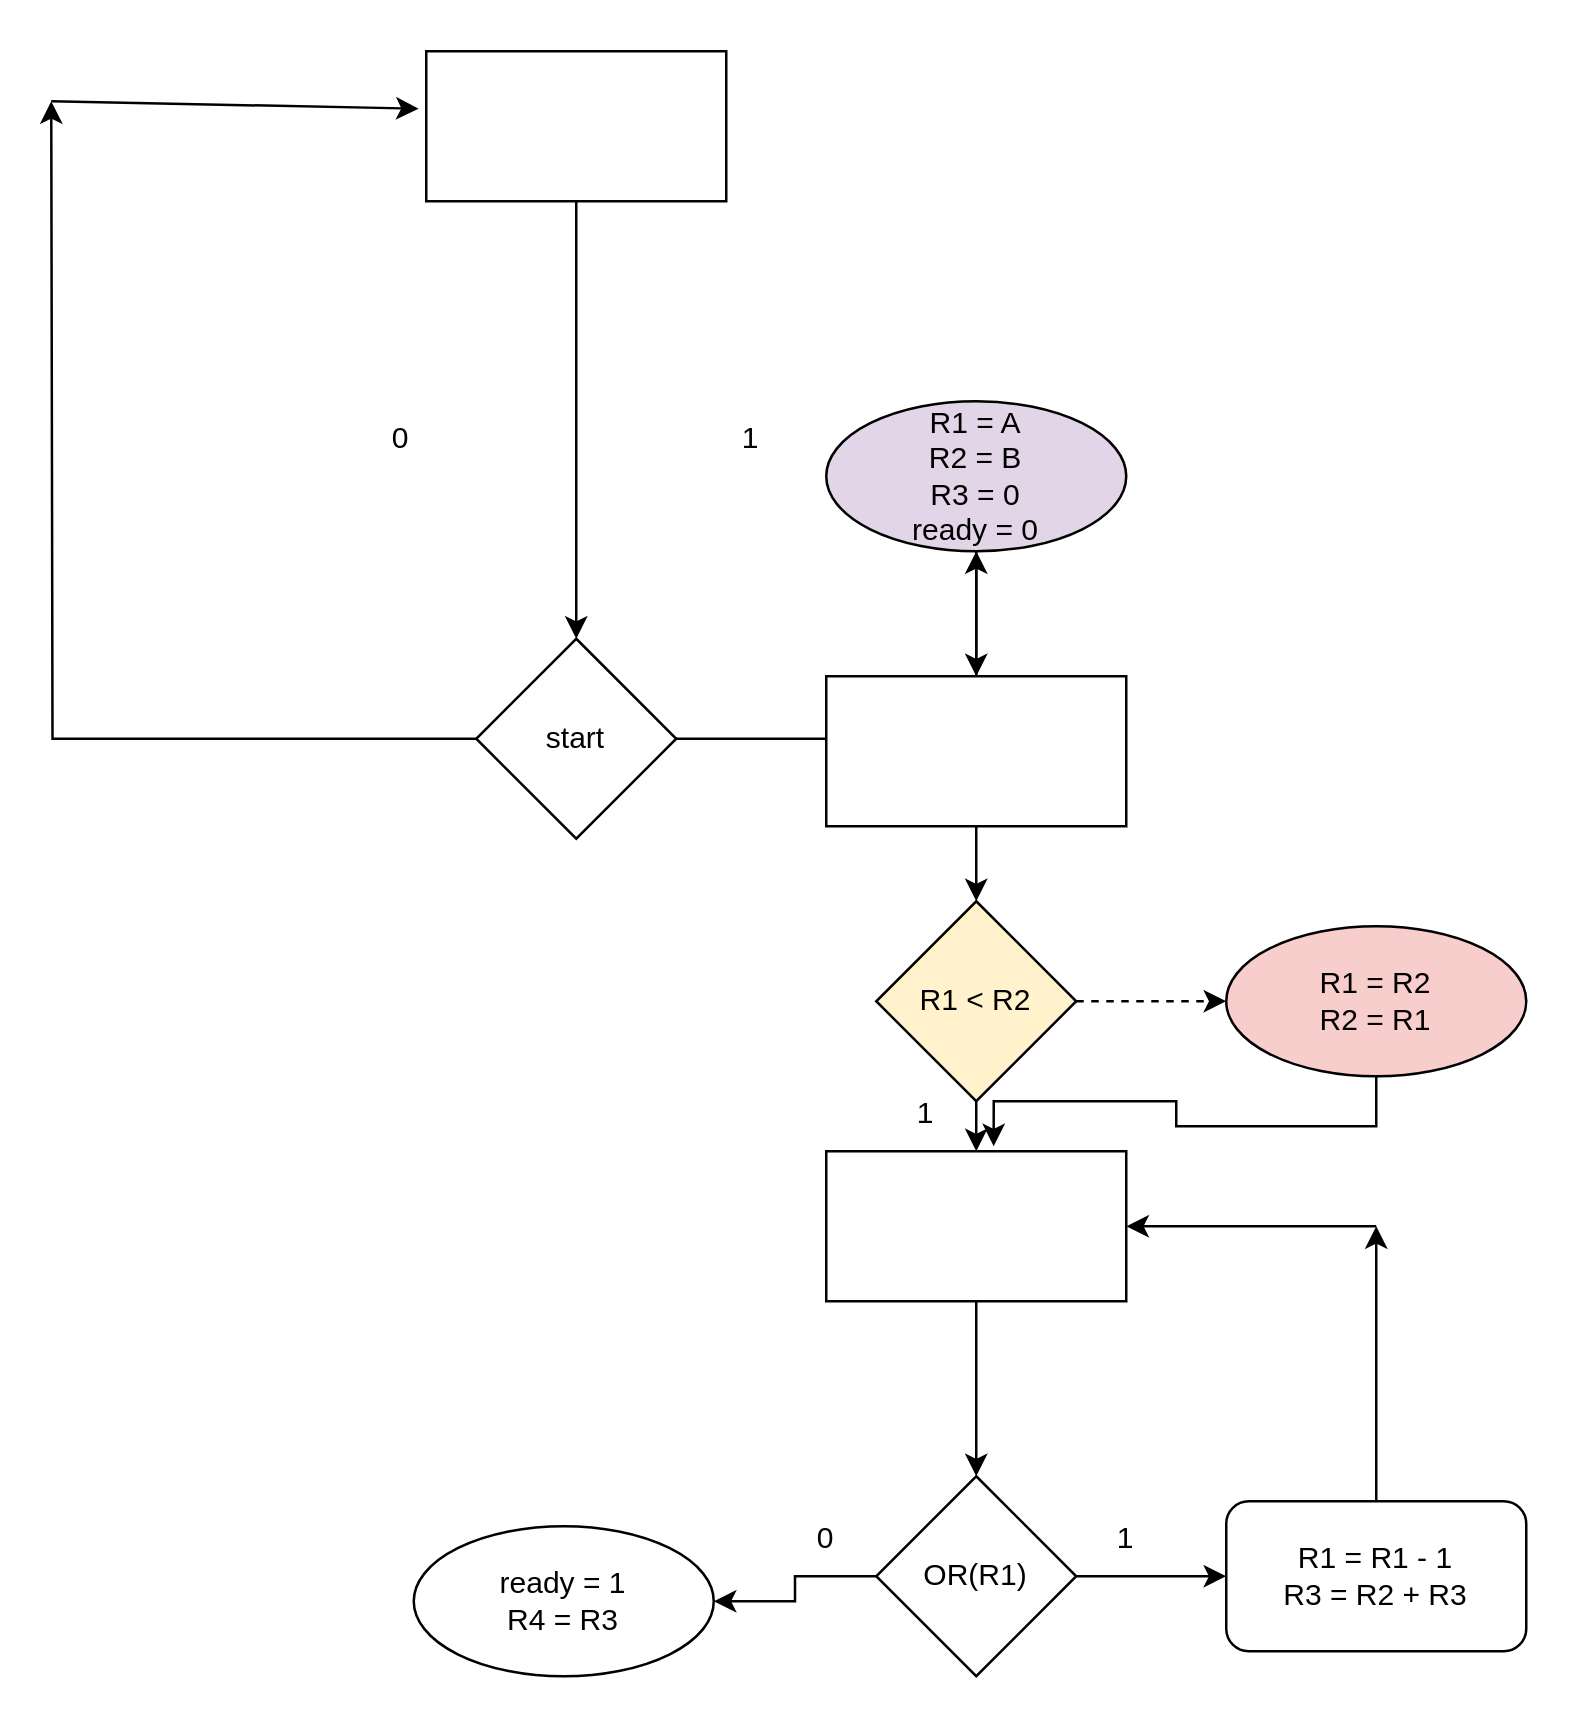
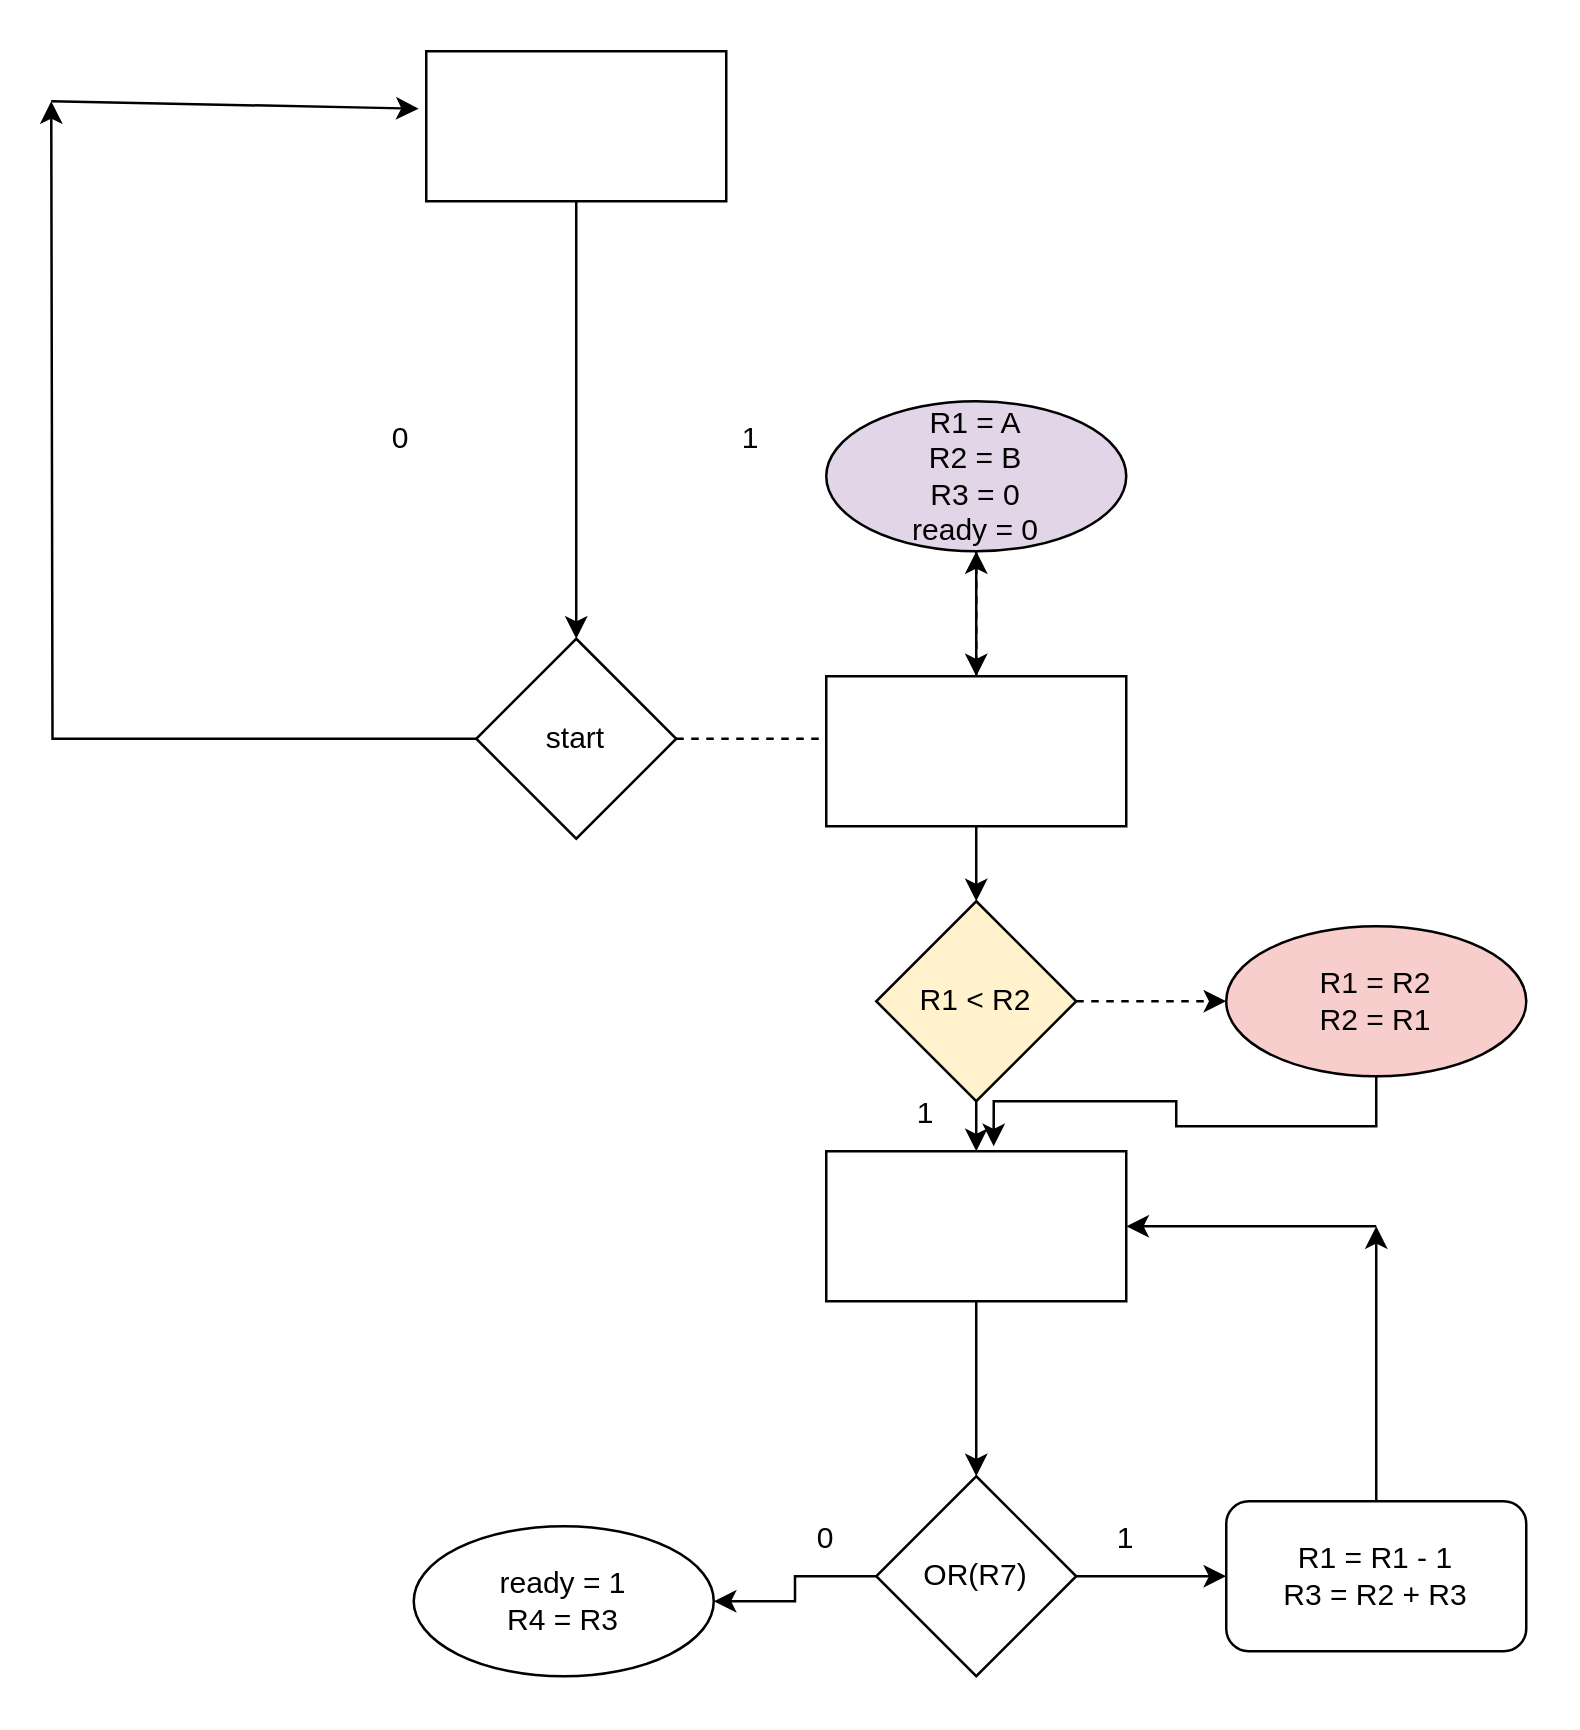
edge "start" -> "R1 = A R2 = B R3 = 0 ready = 0": style solid -> dashed
node "OR(R1)": label "OR(R1)" -> "OR(R7)"
